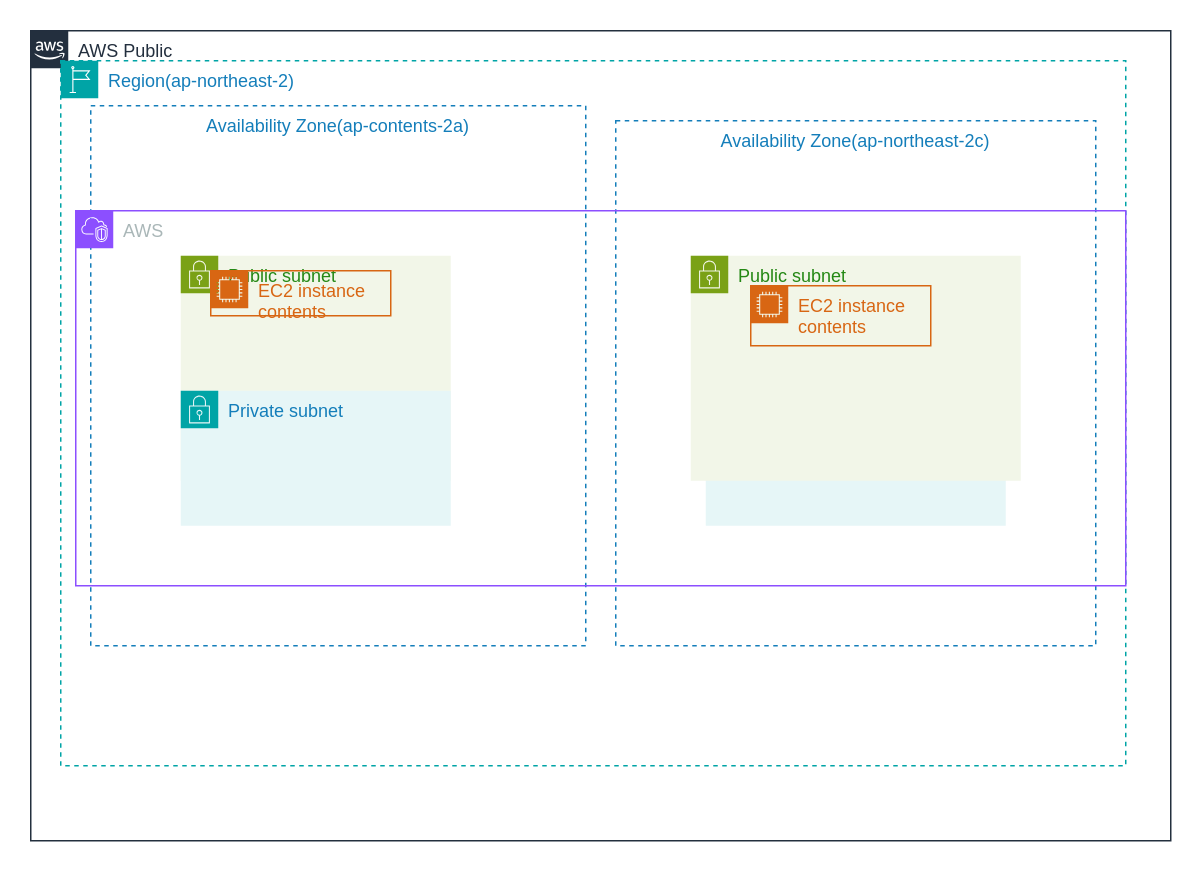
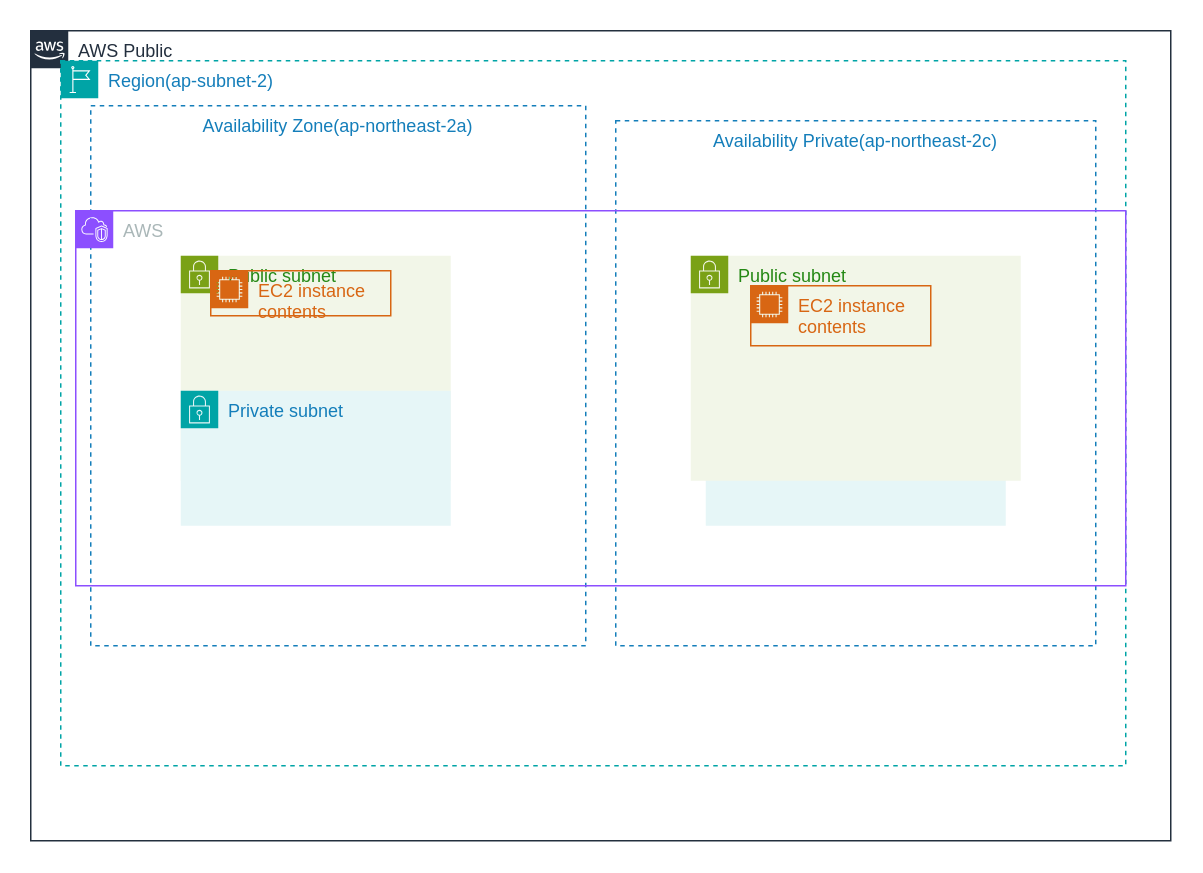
node "Region(ap-northeast-2)": label "Region(ap-northeast-2)" -> "Region(ap-subnet-2)"
node "Availability Zone(ap-contents-2a)": label "Availability Zone(ap-contents-2a)" -> "Availability Zone(ap-northeast-2a)"
node "Availability Zone(ap-northeast-2c)": label "Availability Zone(ap-northeast-2c)" -> "Availability Private(ap-northeast-2c)"
